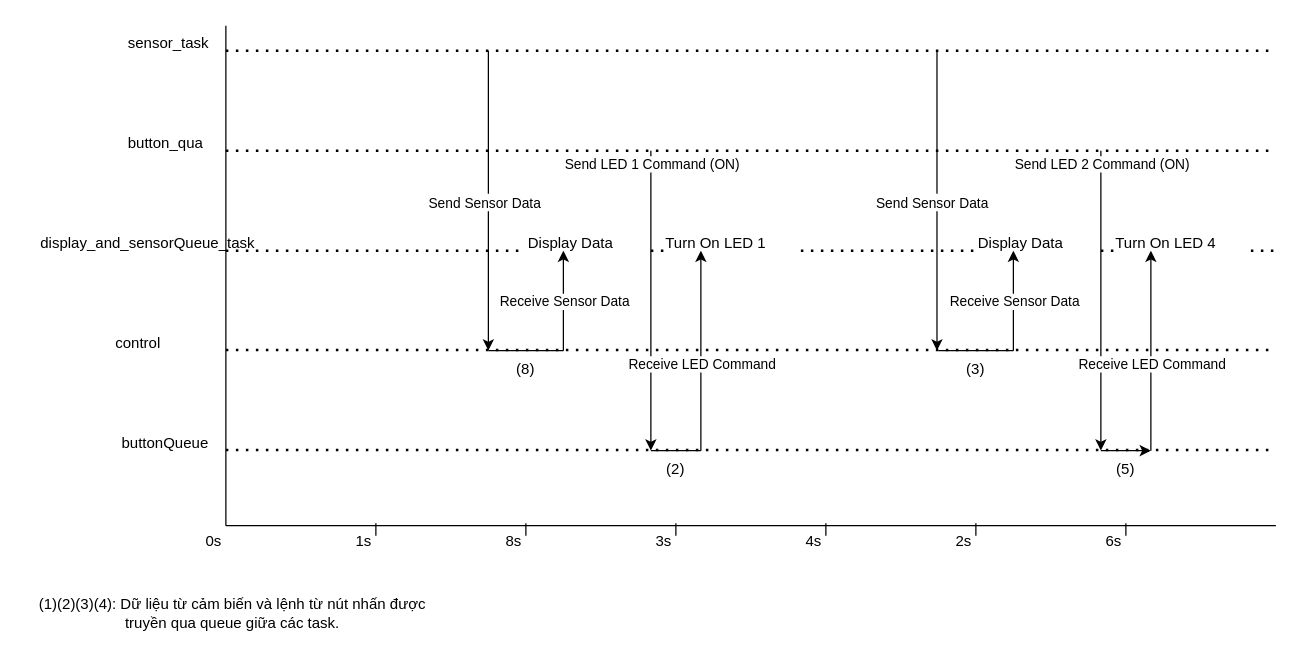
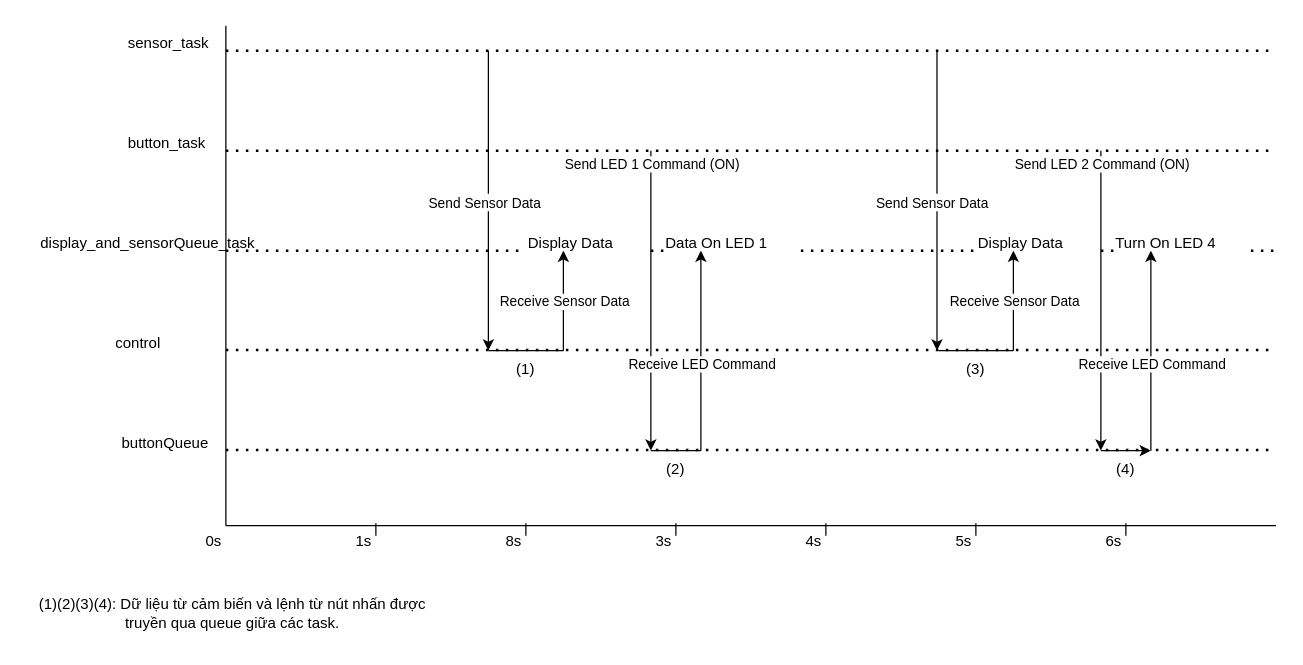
node "button_qua": label "button_qua" -> "button_task"
node "Turn On LED 1": label "Turn On LED 1" -> "Data On LED 1"
node "(8)": label "(8)" -> "(1)"
node "(5)": label "(5)" -> "(4)"
node "2s": label "2s" -> "5s"
